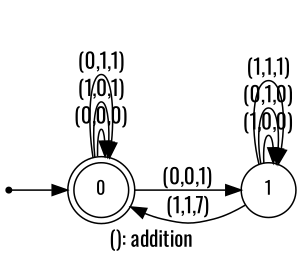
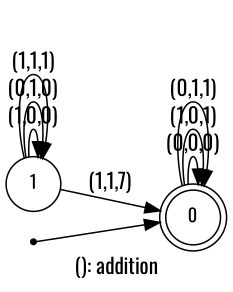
edge "0" -> "1": removed, label "(0,0,1)"
